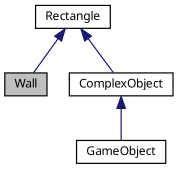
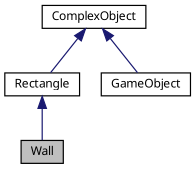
edge "ComplexObject" -> "Rectangle": reversed
